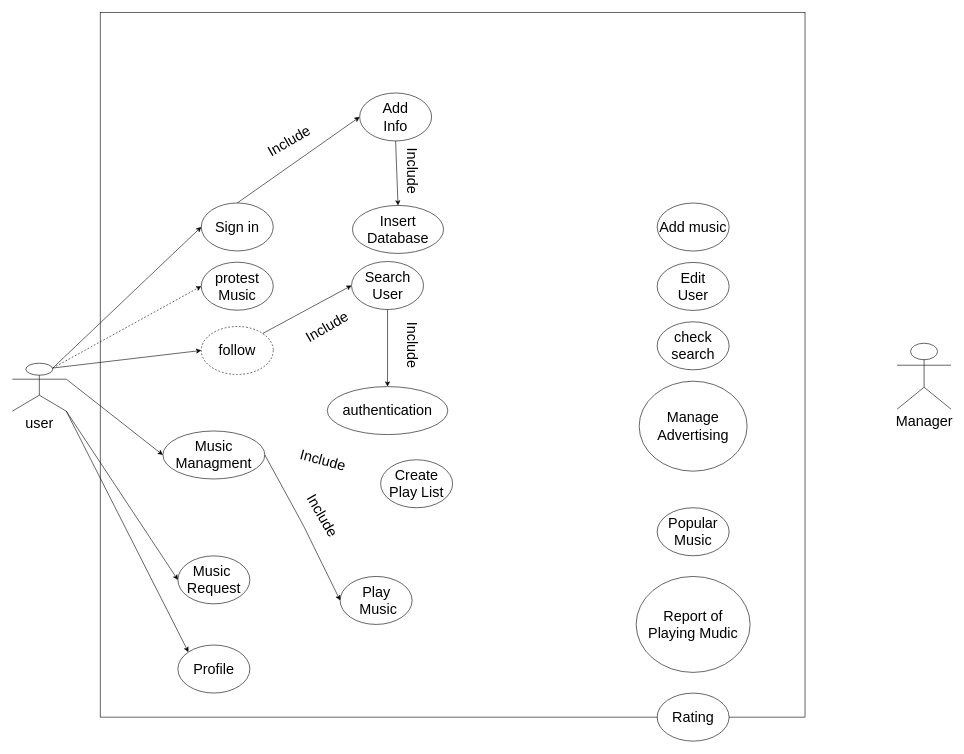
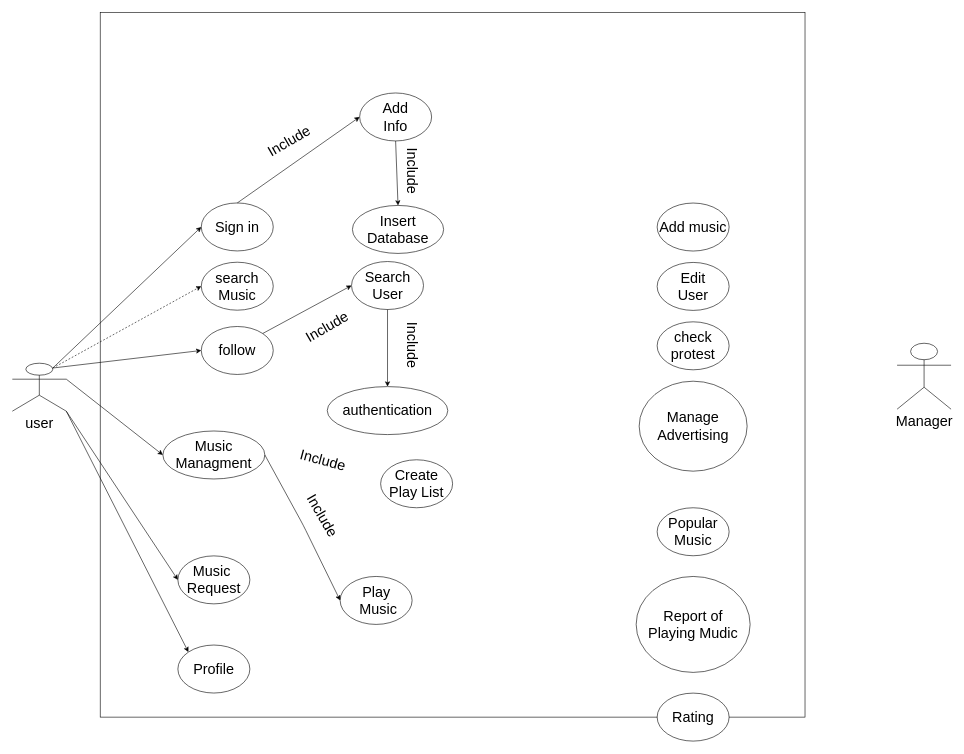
node "protest Music": label "protest Music" -> "search Music"
node "check search": label "check search" -> "check protest"
node "follow": style dashed -> solid
